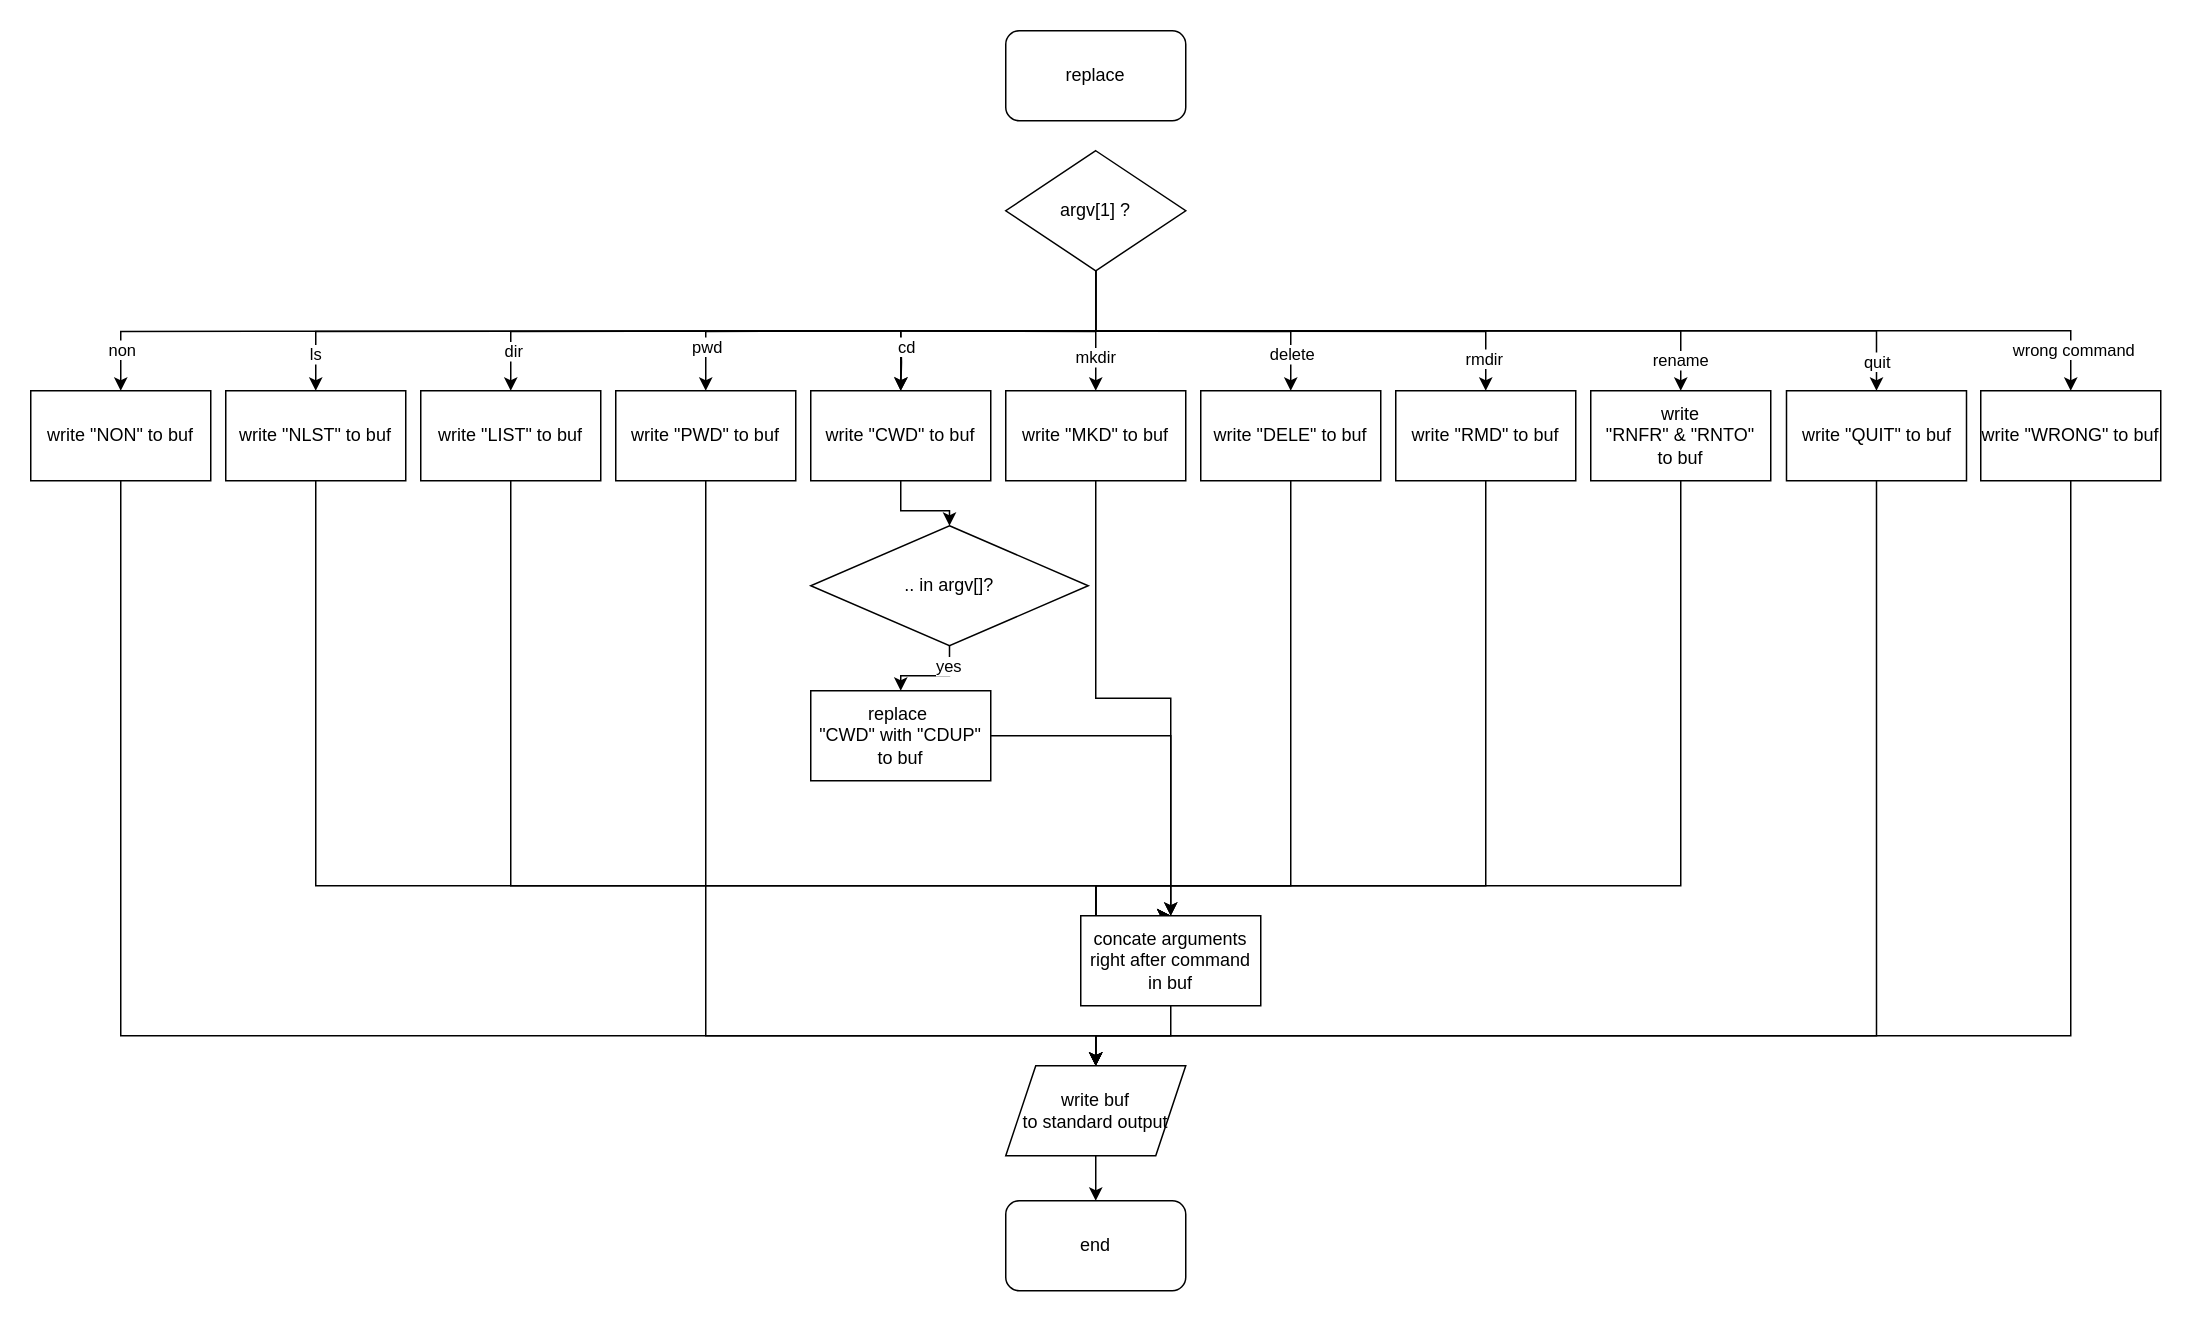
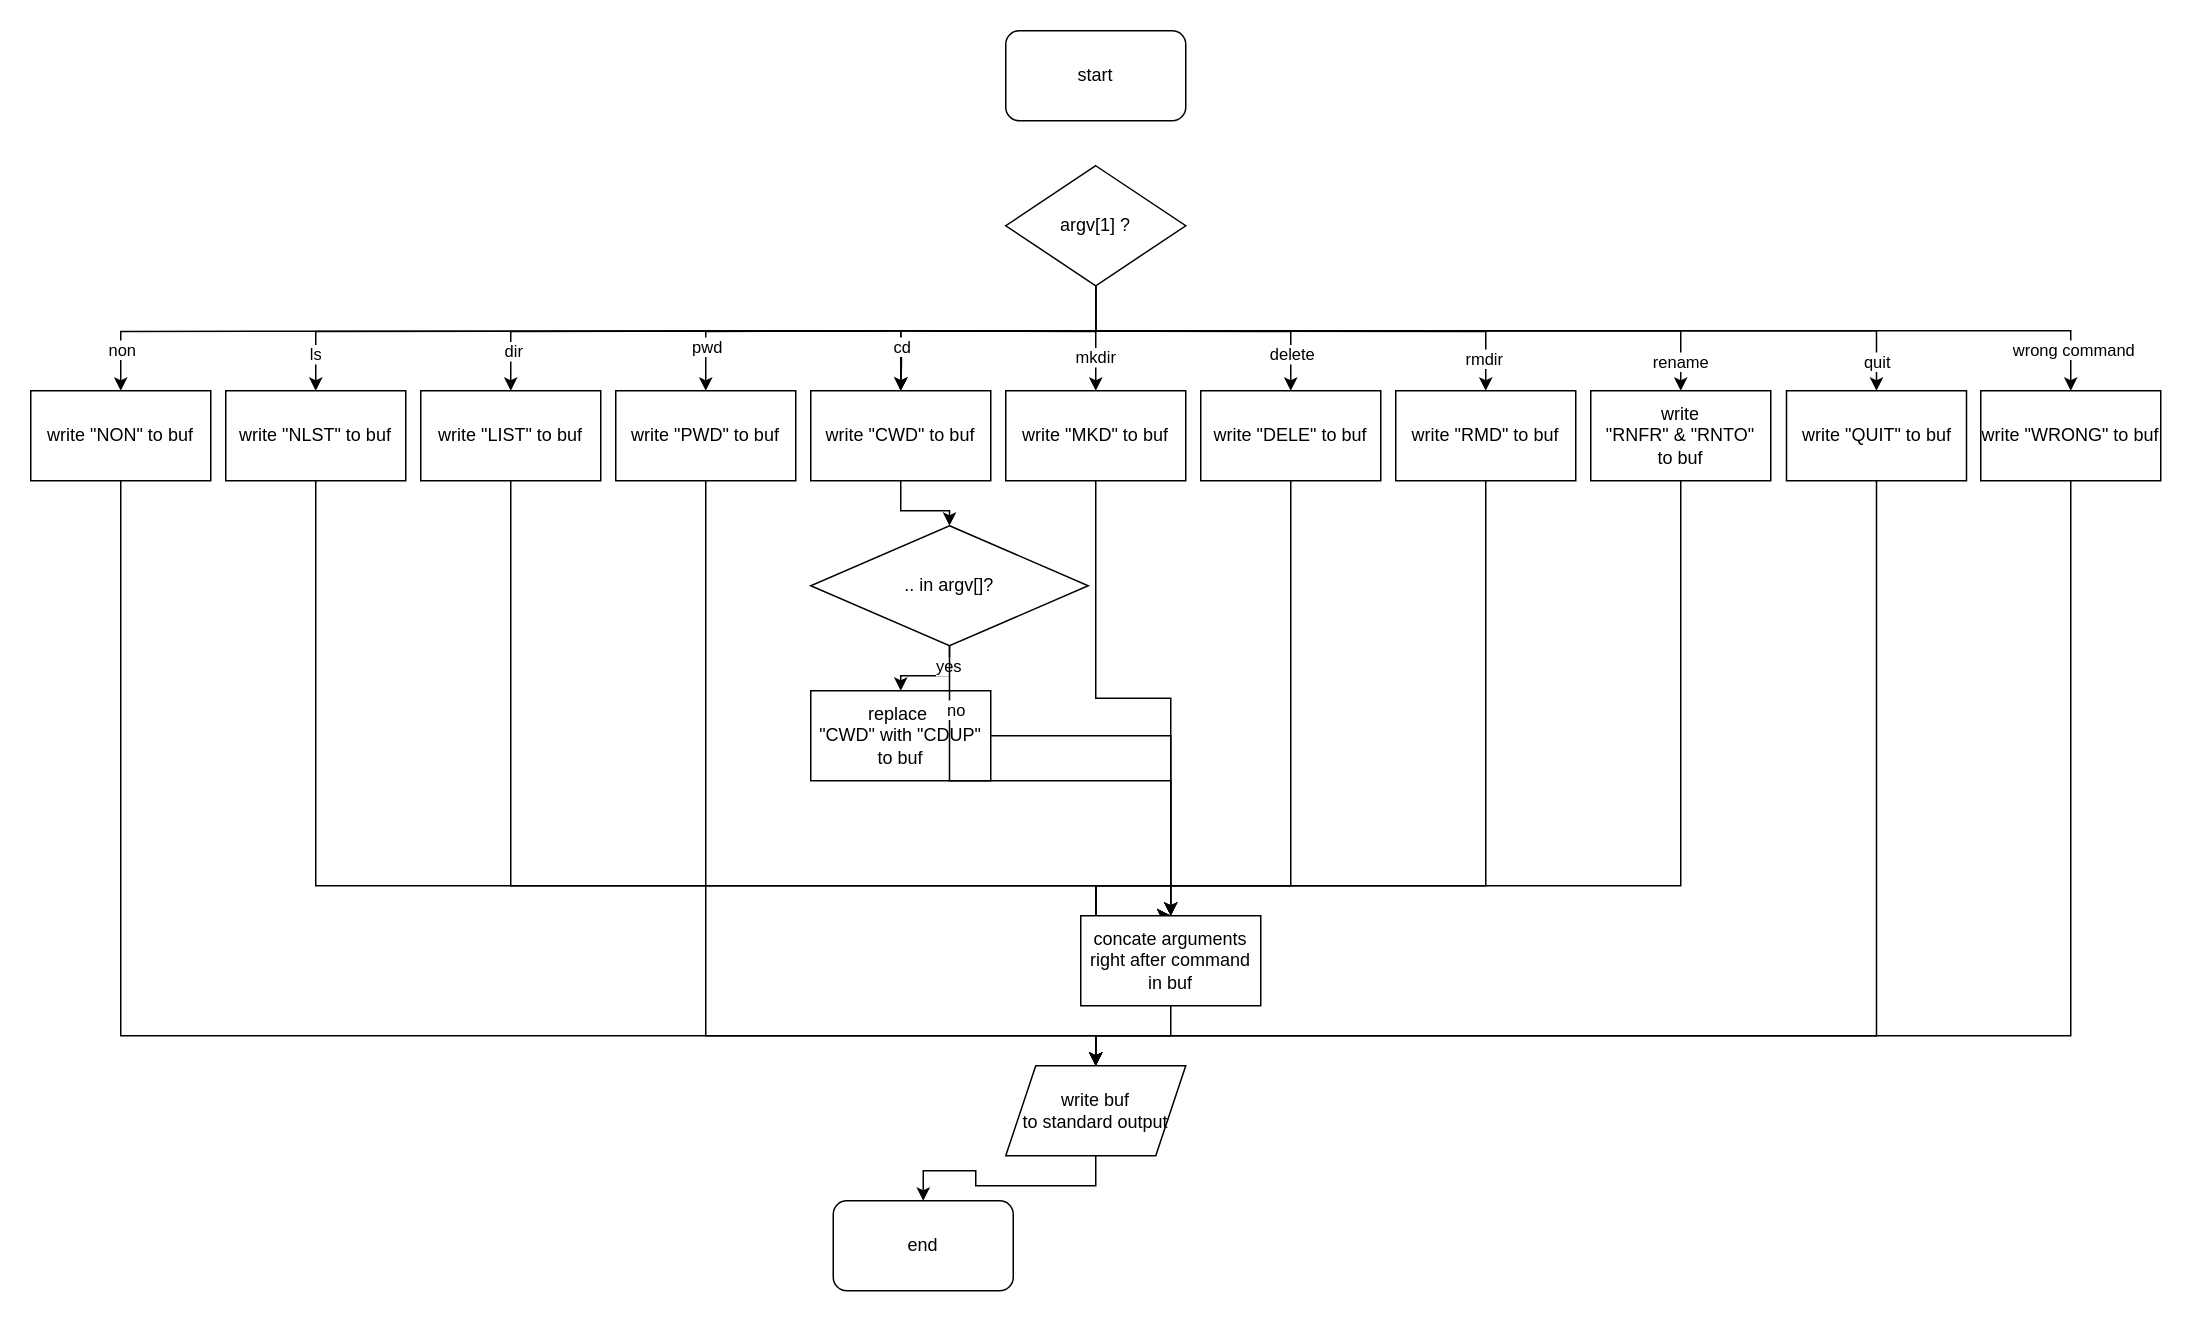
node "replace": label "replace" -> "start"
node "argv[1] ?": moved (1096, 211) -> (1096, 226)
edge ".. in argv[]?" -> "concate arguments right after command in buf": added, label "no"
node "end": moved (1096, 1246) -> (923, 1246)
